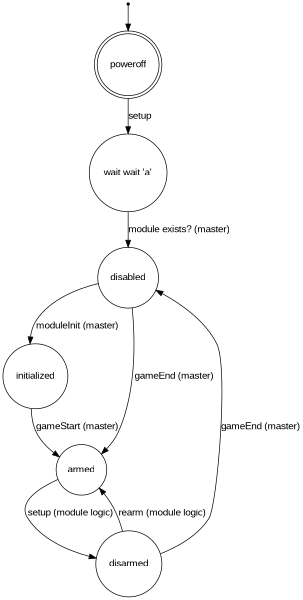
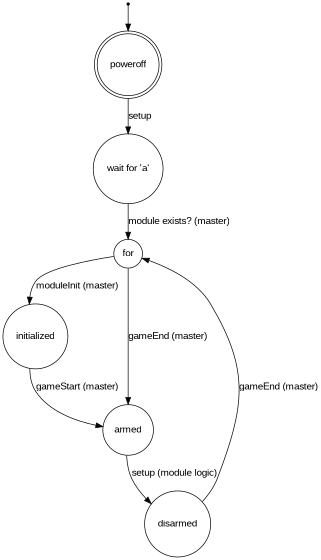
node "wait wait 'a'": label "wait wait 'a'" -> "wait for 'a'"
node "disabled": label "disabled" -> "for"
edge "disarmed" -> "armed": removed, label "rearm (module logic)"
